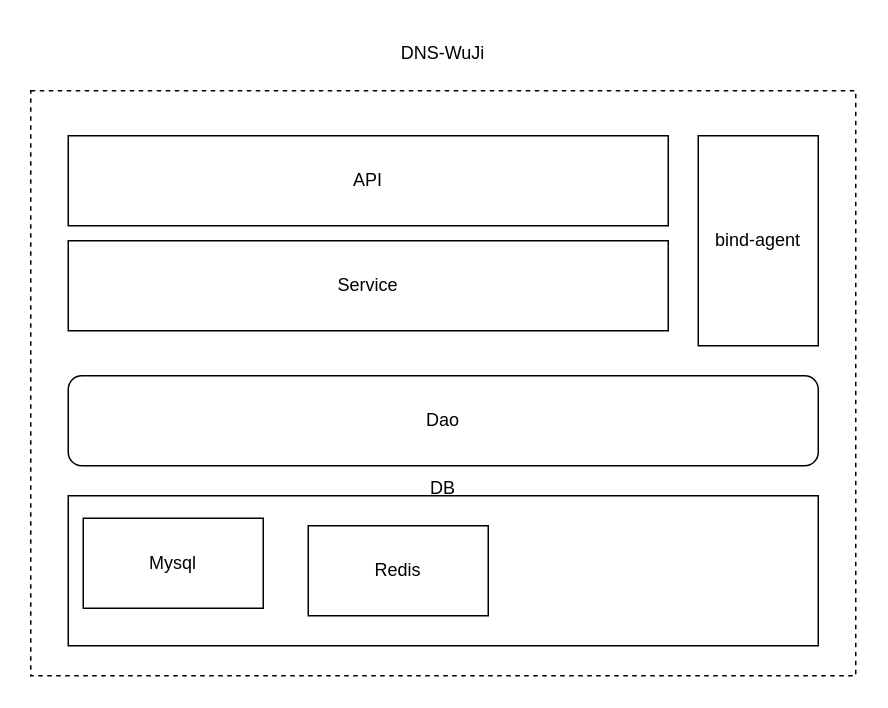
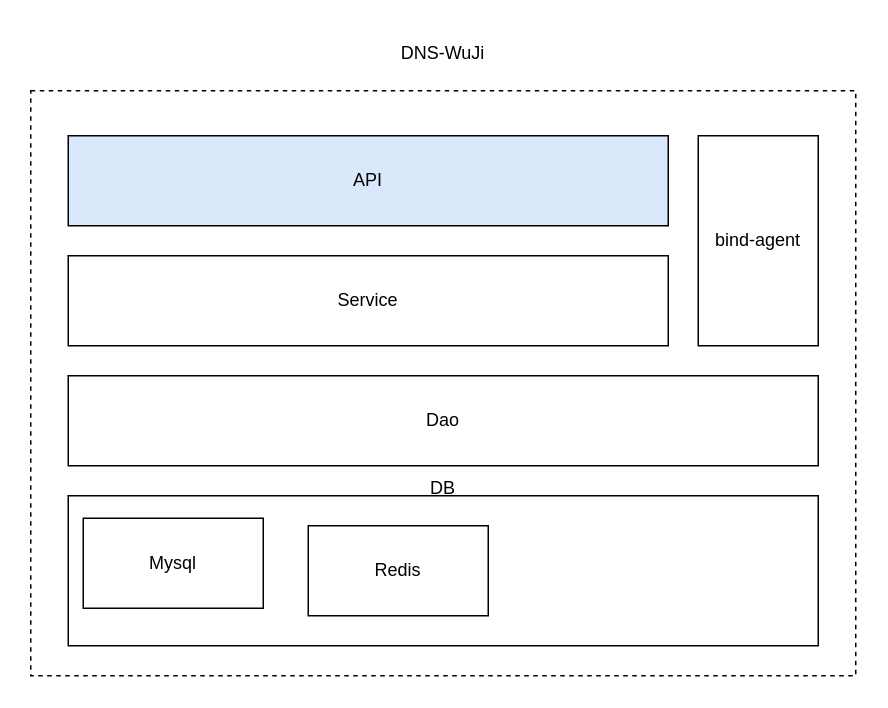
node "API": fillcolor #ffffff -> #dae8fc
node "Service": moved (368, 286) -> (368, 301)
node "Dao": shape rounded rectangle -> rectangle
